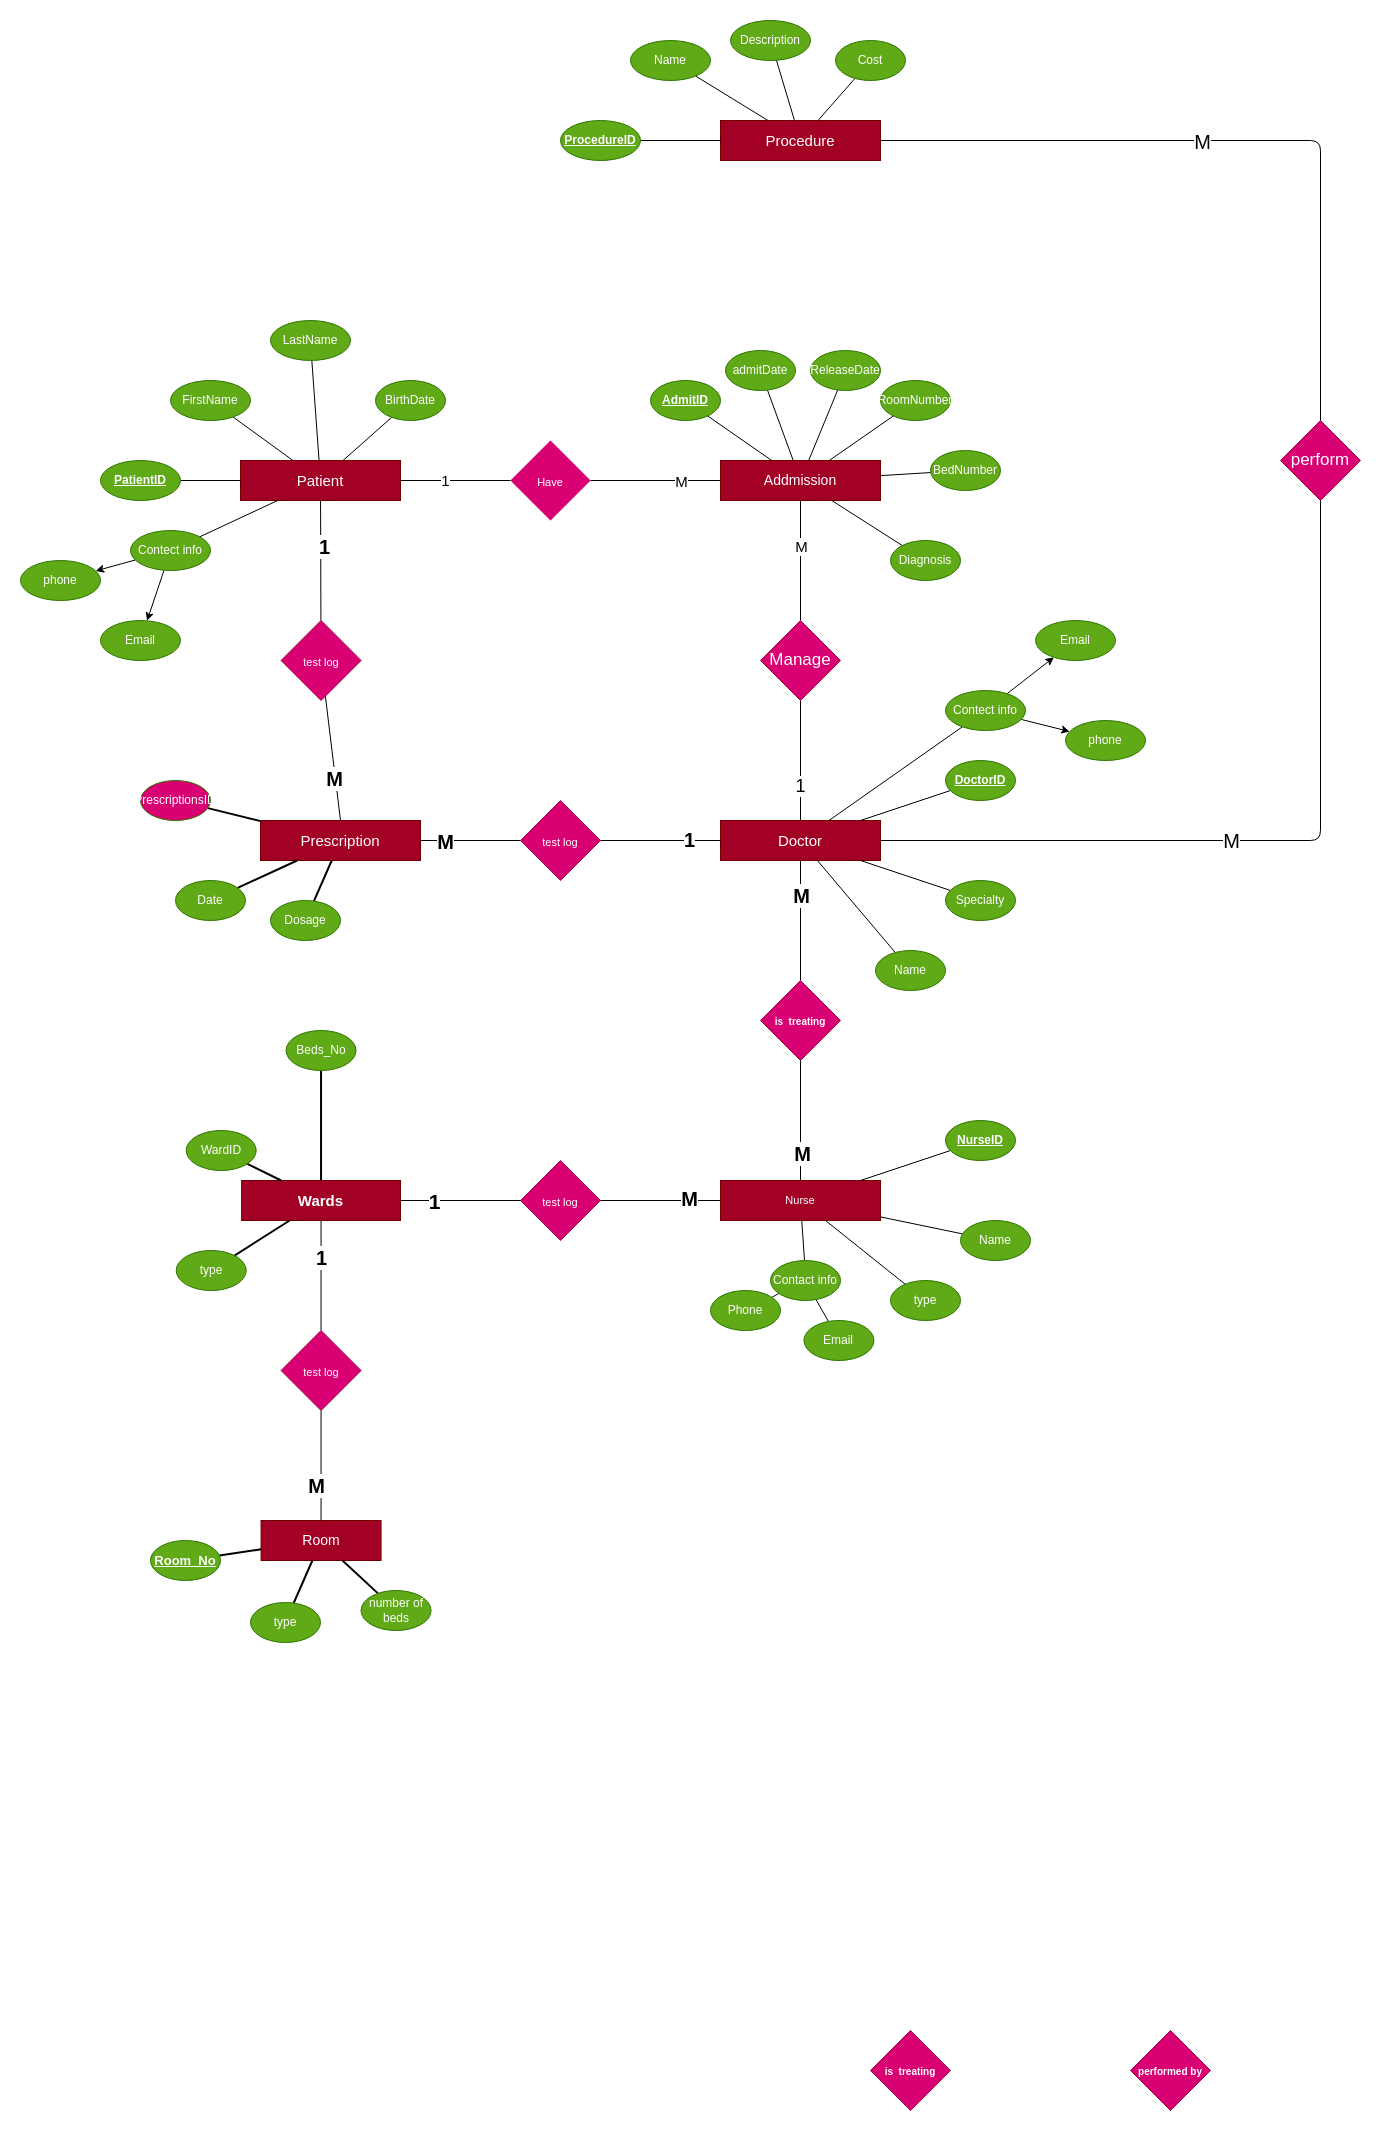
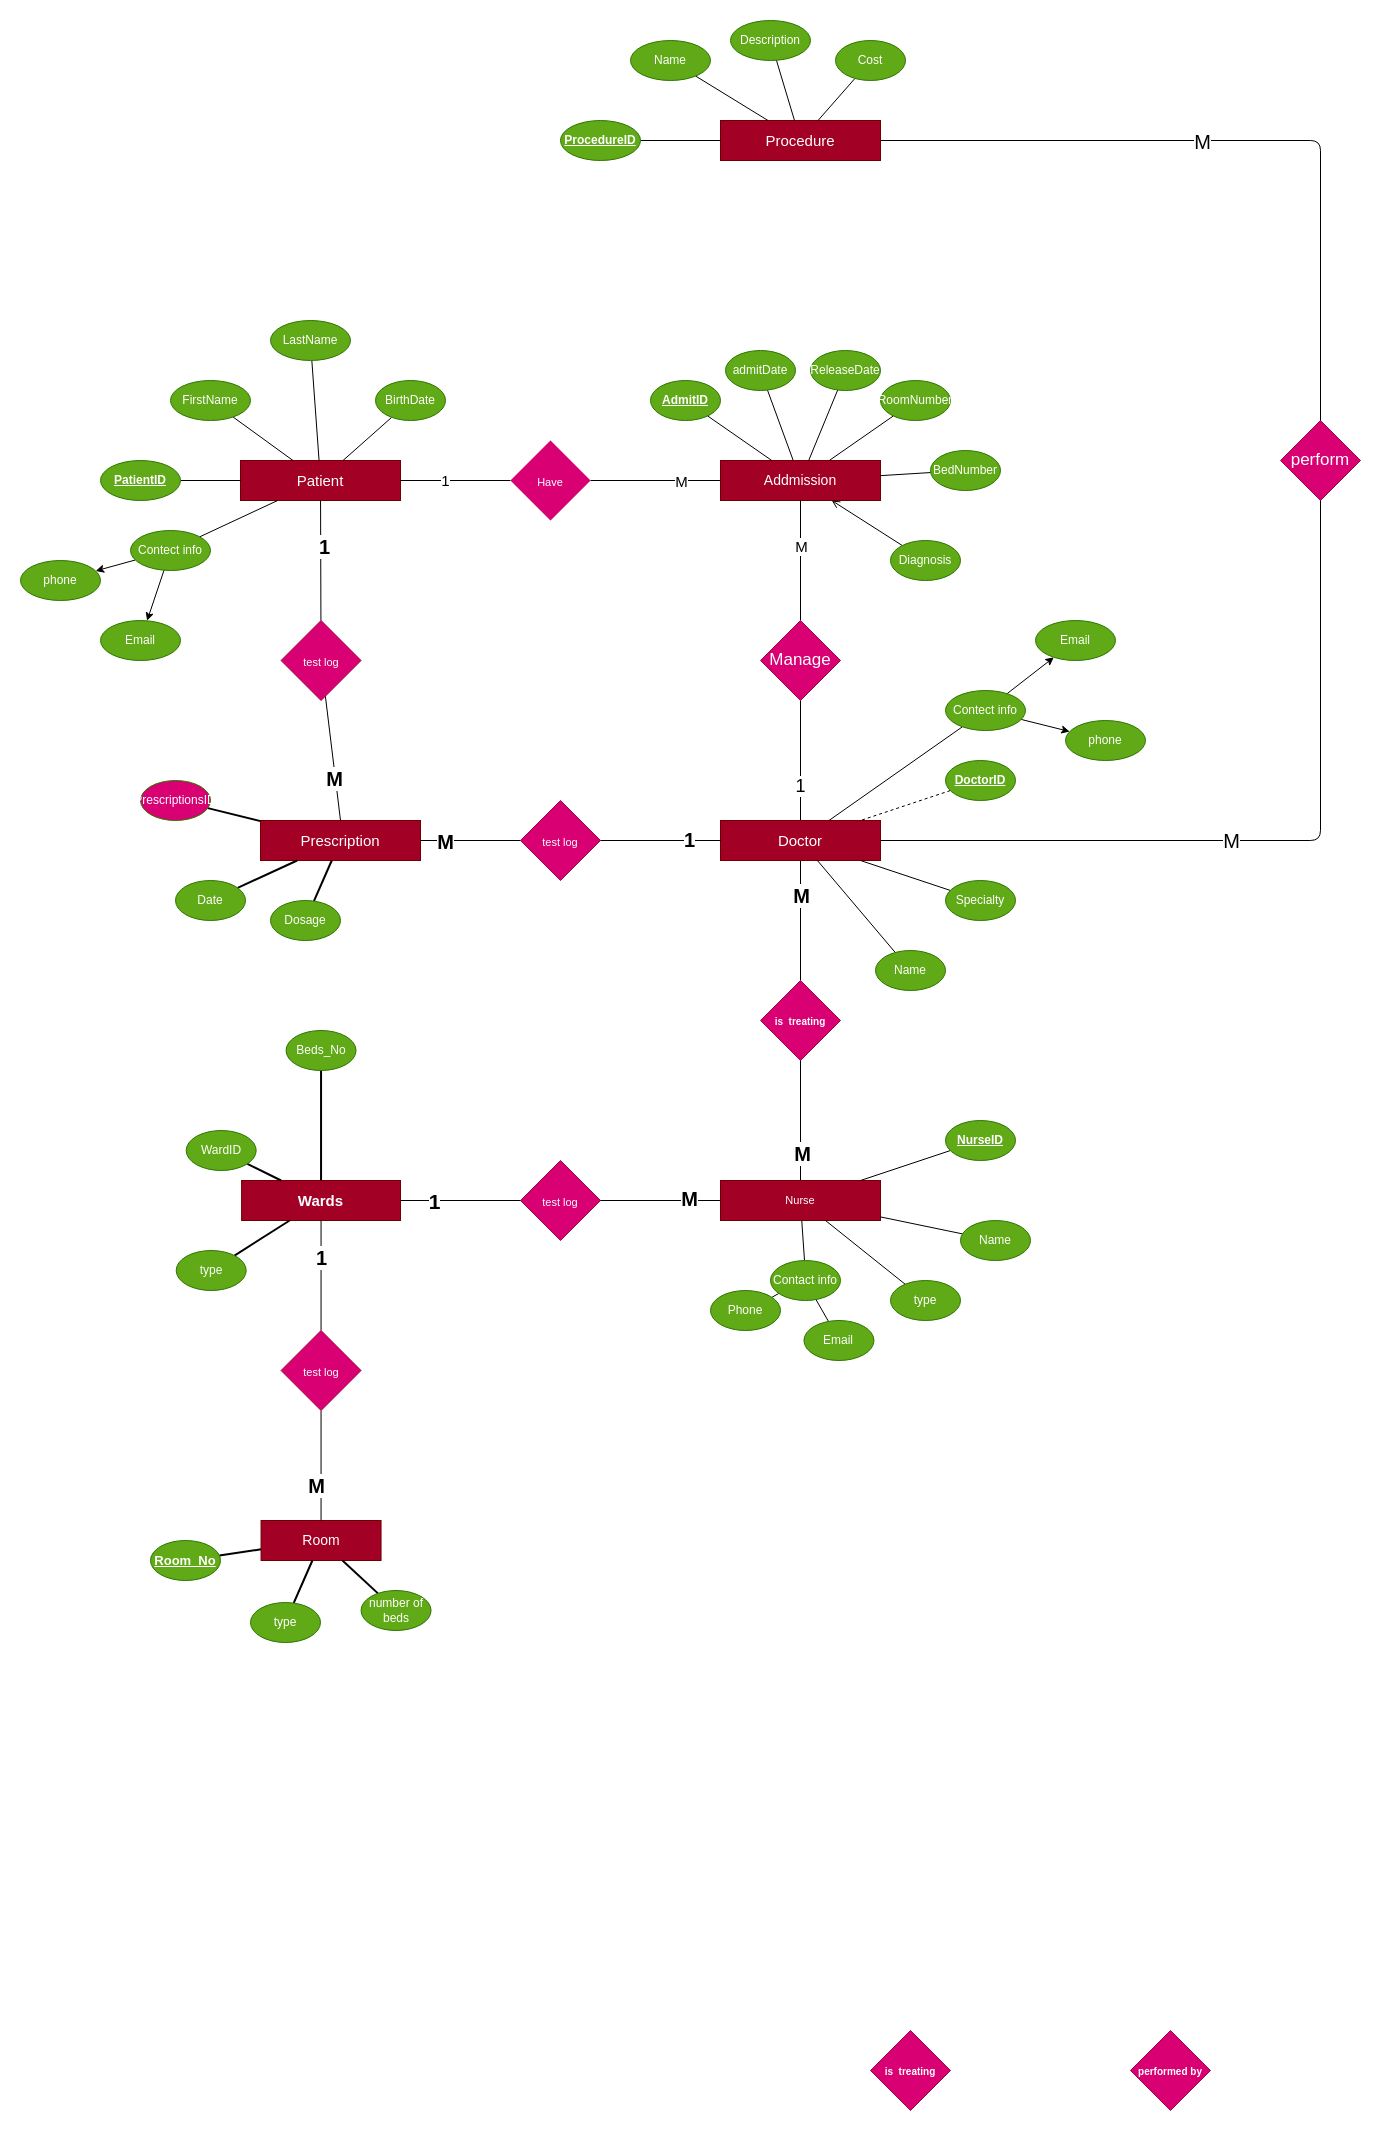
edge "Addmission" -- "Diagnosis": arrowhead none -> open
edge "DoctorID" -- "Doctor": style solid -> dashed
